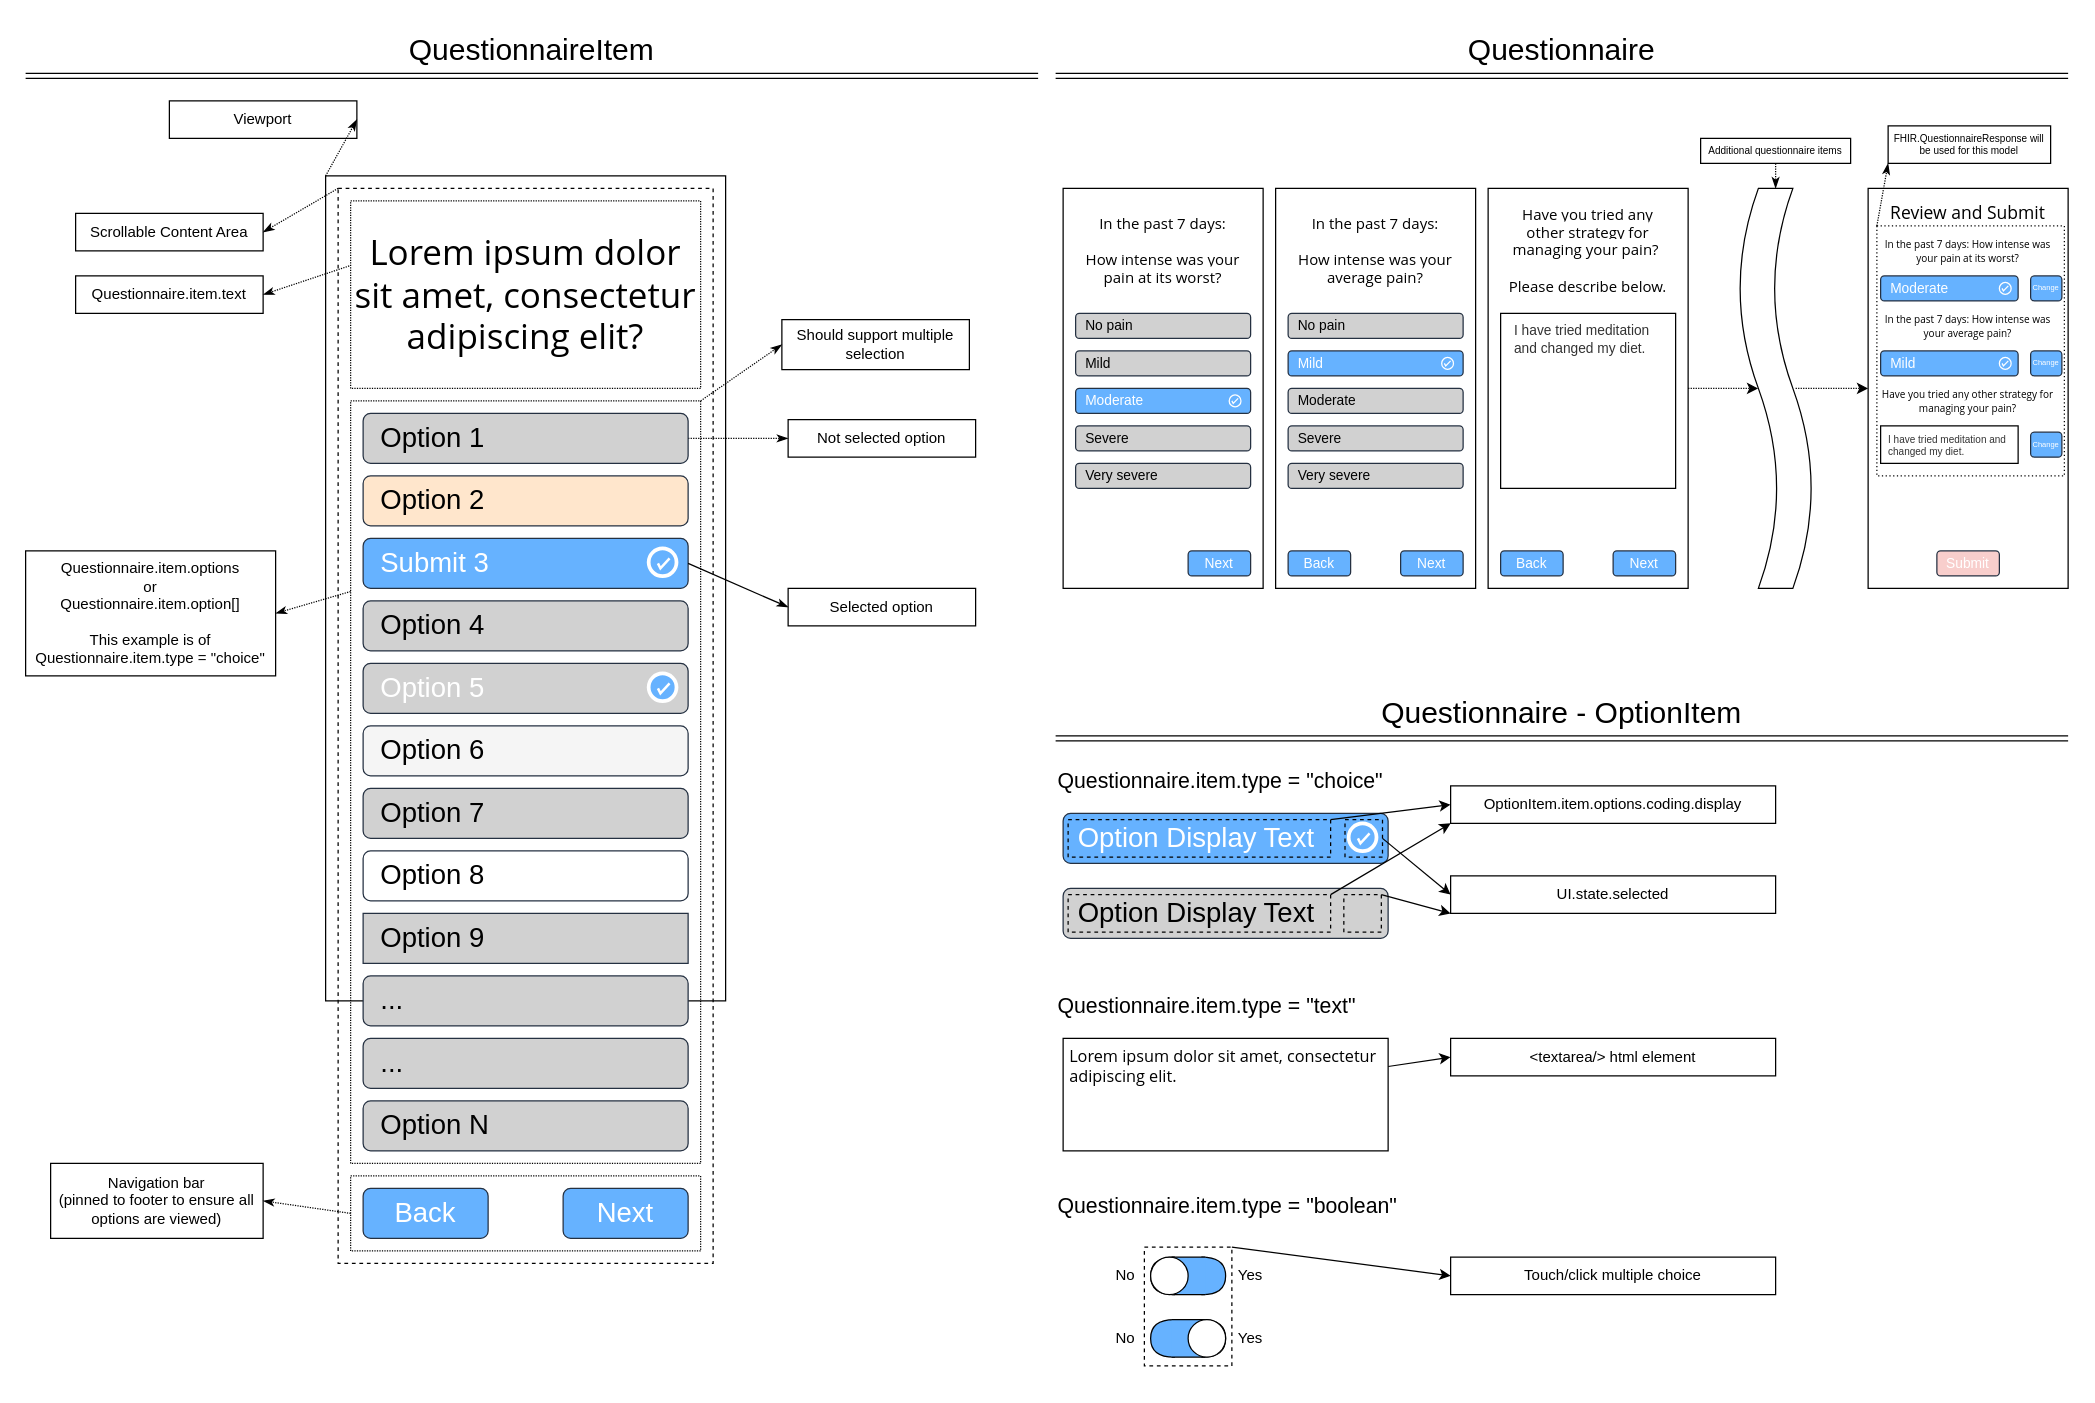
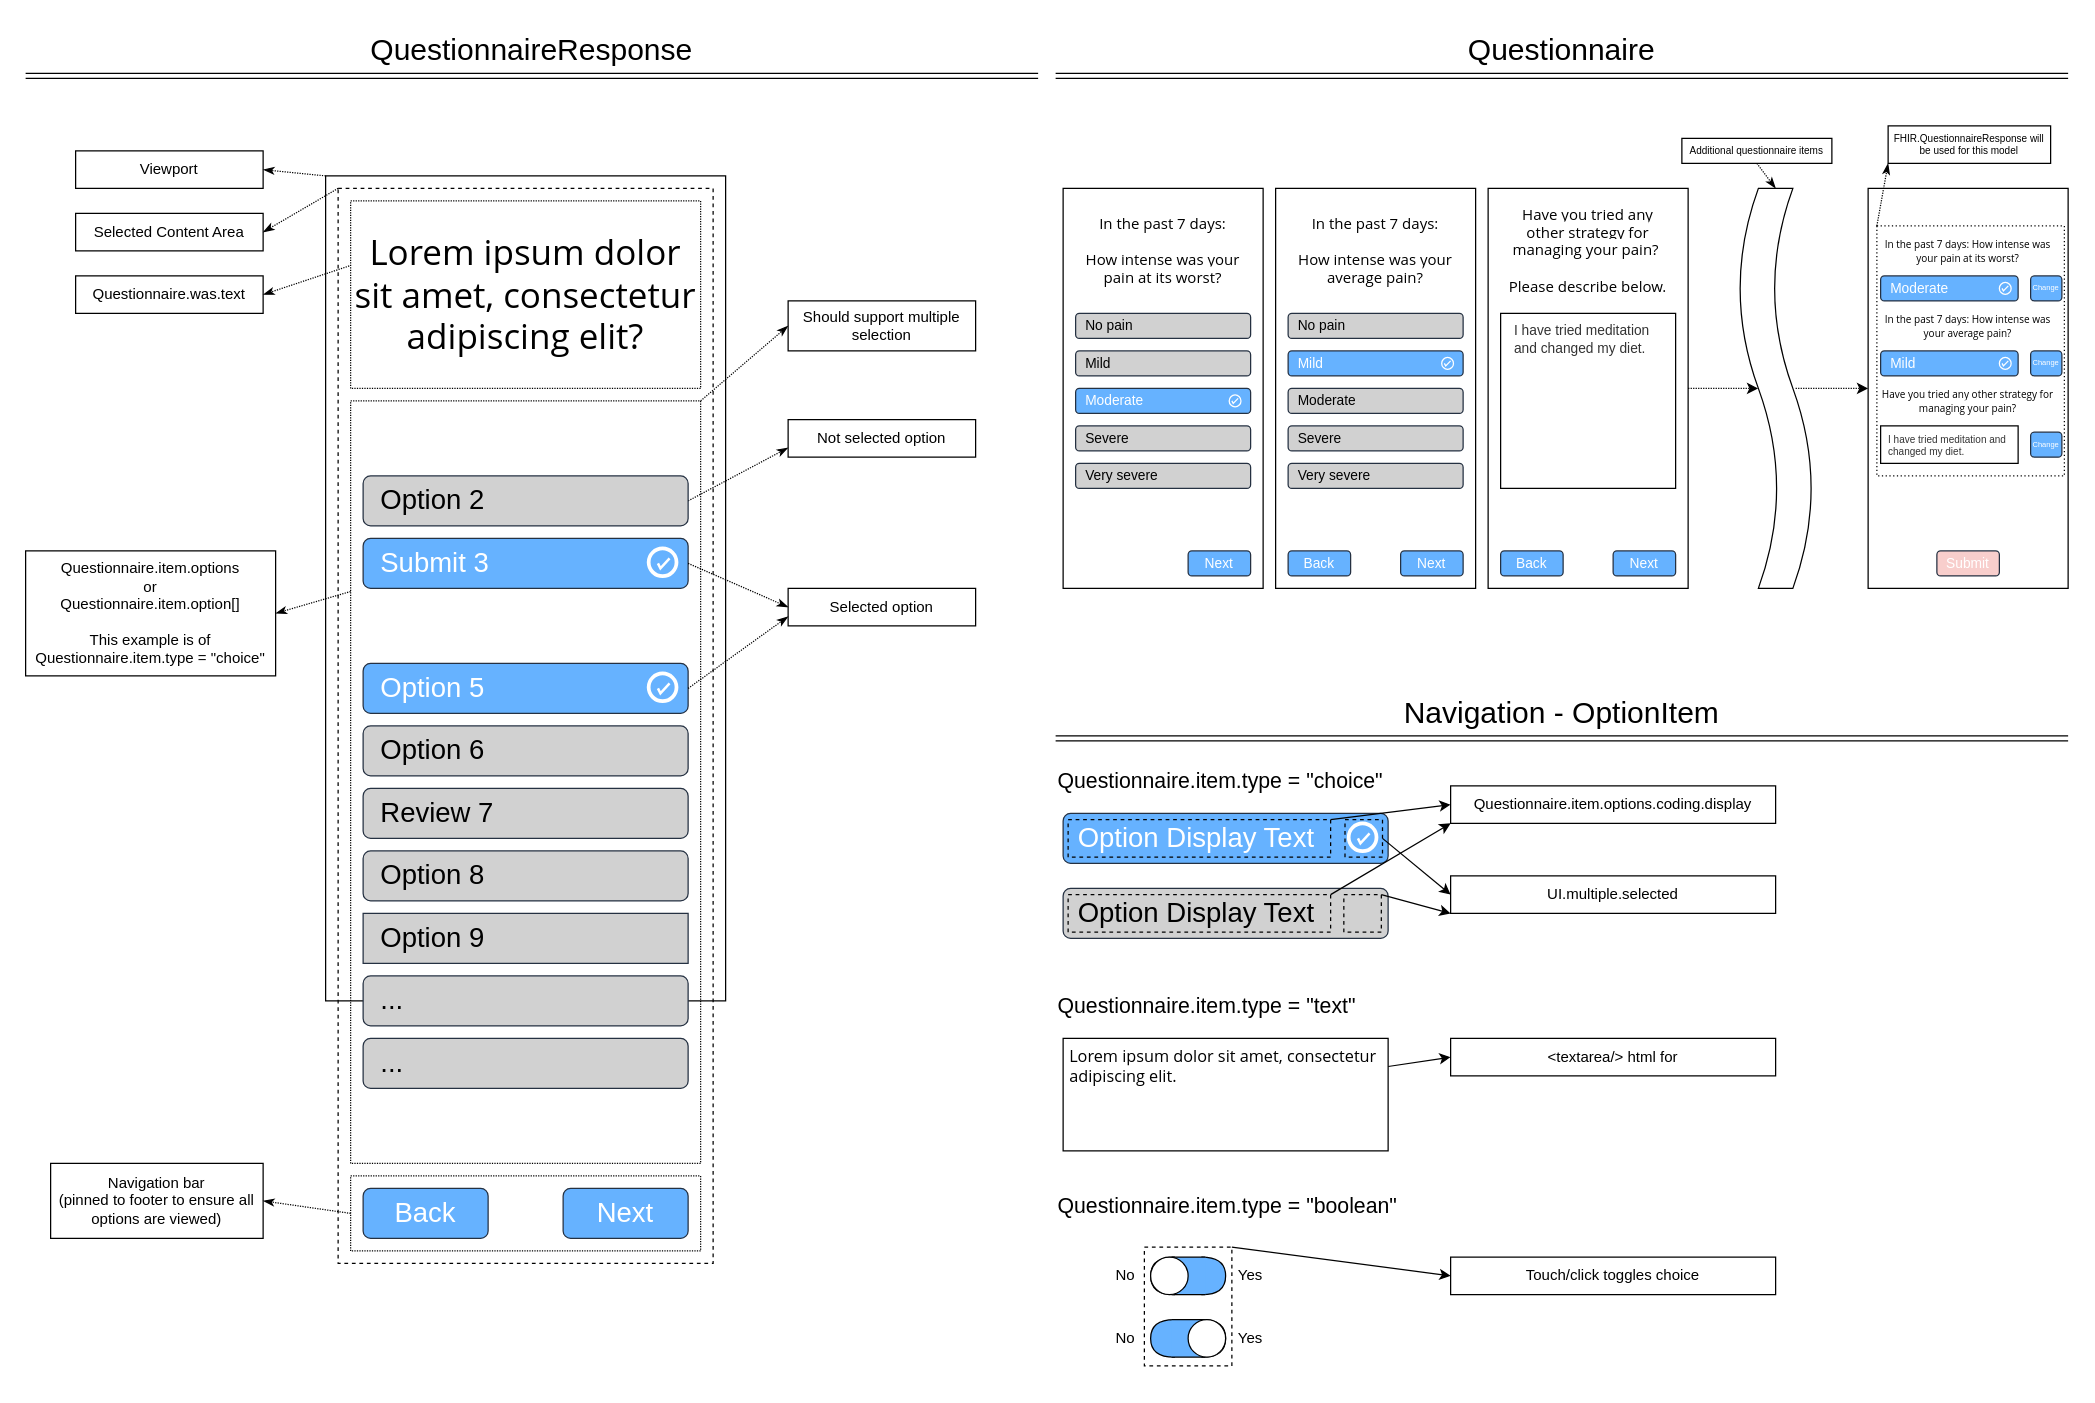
node "QuestionnaireItem": label "QuestionnaireItem" -> "QuestionnaireResponse"
node "Viewport": moved (263, 119) -> (169, 169)
node "Additional questionnaire items": moved (1776, 151) -> (1757, 151)
node "Review and Submit": removed
node "Scrollable Content Area": label "Scrollable Content Area" -> "Selected Content Area"
node "Questionnaire.item.text": label "Questionnaire.item.text" -> "Questionnaire.was.text"
node "Should support multiple selection": moved (876, 344) -> (882, 326)
node "Option 1": removed
edge "Option 1" -> "Not selected option": removed
edge "Option 2" -> "Not selected option": added
node "Option 2": fillcolor #ffe6cc -> #d1d1d1
edge "Submit 3" -> "Selected option": style solid -> dashed
node "Option 4": removed
edge "Option 5" -> "Selected option": added
node "Option 5": fillcolor #d1d1d1 -> #66b2ff
node "Questionnaire - OptionItem": label "Questionnaire - OptionItem" -> "Navigation - OptionItem"
node "Option 6": fillcolor #f5f5f5 -> #d1d1d1
node "OptionItem.item.options.coding.display": label "OptionItem.item.options.coding.display" -> "Questionnaire.item.options.coding.display"
node "Option 7": label "Option 7" -> "Review 7"
node "Option 8": fillcolor #ffffff -> #d1d1d1
node "UI.state.selected": label "UI.state.selected" -> "UI.multiple.selected"
node "<textarea/> html element": label "<textarea/> html element" -> "<textarea/> html for"
node "Option N": removed
node "Touch/click multiple choice": label "Touch/click multiple choice" -> "Touch/click toggles choice"
